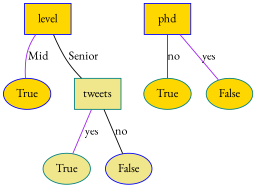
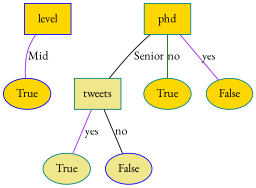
node "phd": color blue -> teal
edge "level" -- "tweets": now "phd" -- "tweets"
